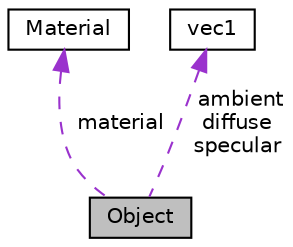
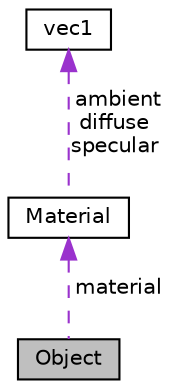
edge "Object" -> "vec1": now "Material" -> "vec1"
